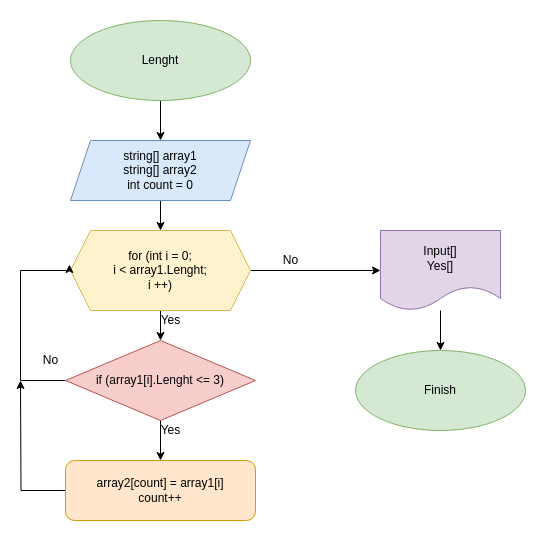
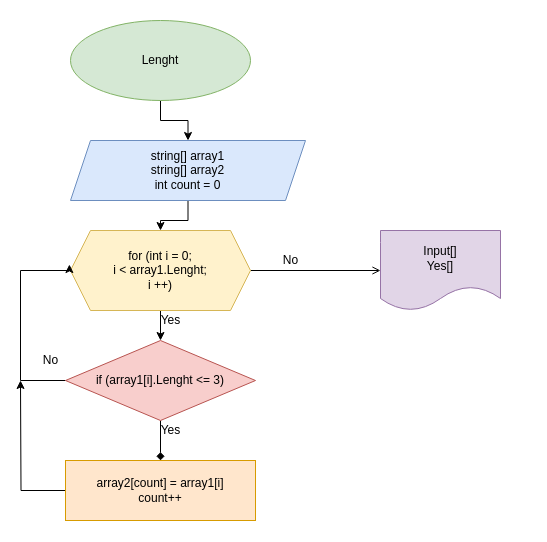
node "string[] array1 string[] array2 int count = 0": size 180x60 -> 235x60
edge "for (int i = 0; i < array1.Lenght; i ++)" -> "Input[] Yes[]": arrowhead classic -> open
edge "Input[] Yes[]" -> "Finish": removed
node "Finish": removed
edge "if (array1[i].Lenght <= 3)" -> "array2[count] = array1[i] count++": arrowhead classic -> diamond
node "array2[count] = array1[i] count++": shape rounded rectangle -> rectangle
